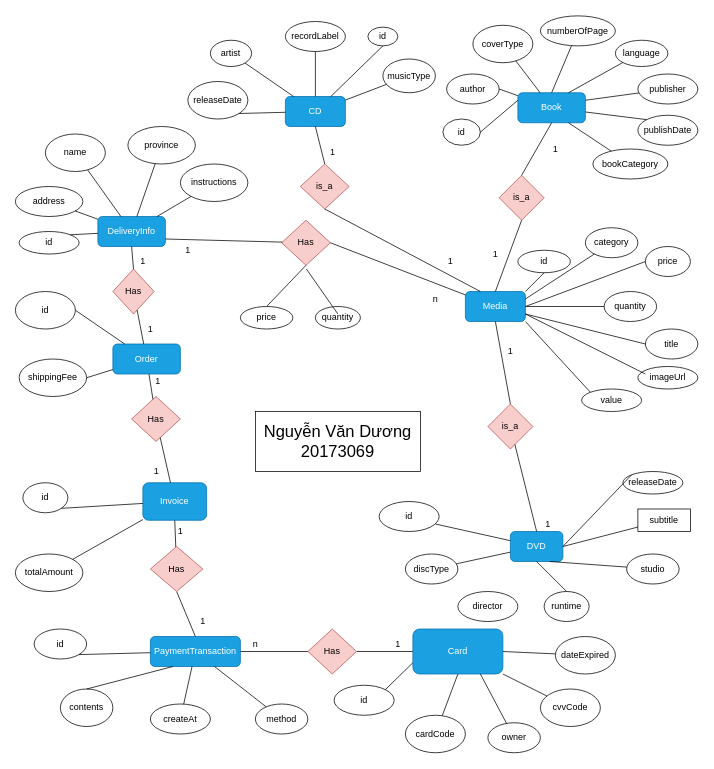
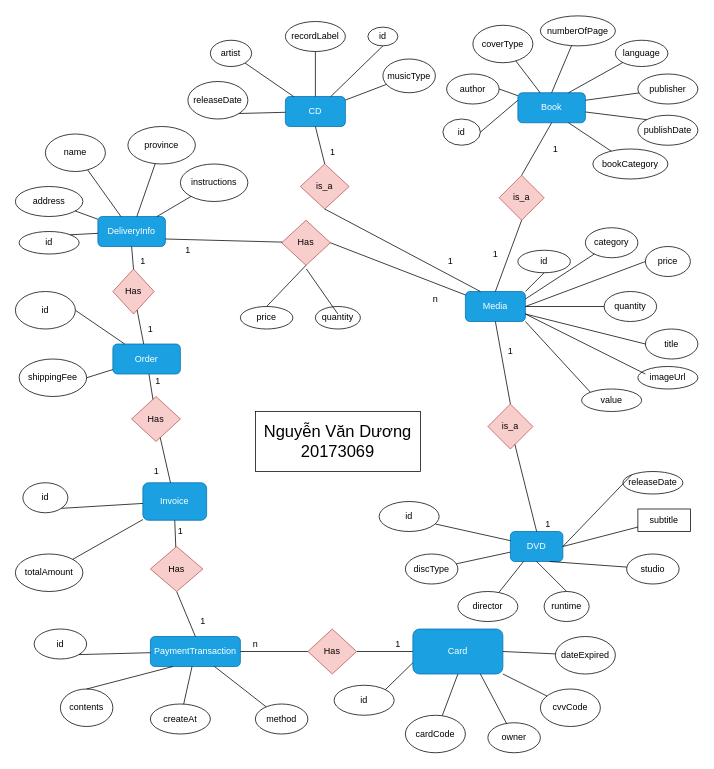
edge "DVD" -- "director": added
